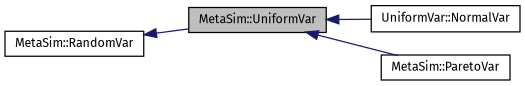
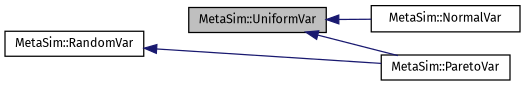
node "UniformVar::NormalVar": label "UniformVar::NormalVar" -> "MetaSim::NormalVar"
edge "MetaSim::UniformVar" -> "MetaSim::RandomVar": now "MetaSim::ParetoVar" -> "MetaSim::RandomVar"
